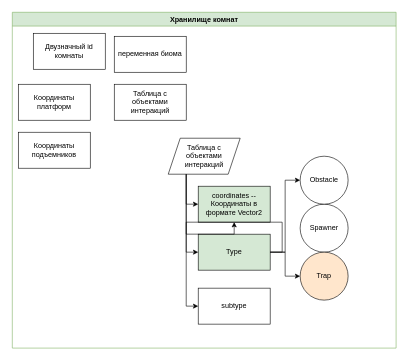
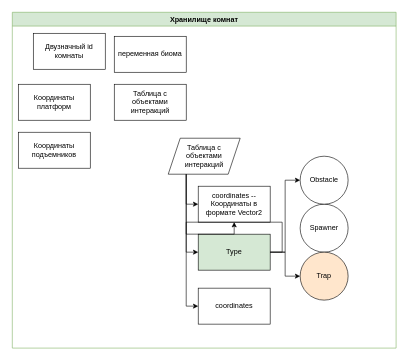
node "coordinates --Координаты в формате Vector2": fillcolor #d5e8d4 -> #ffffff
node "subtype": label "subtype" -> "coordinates"
